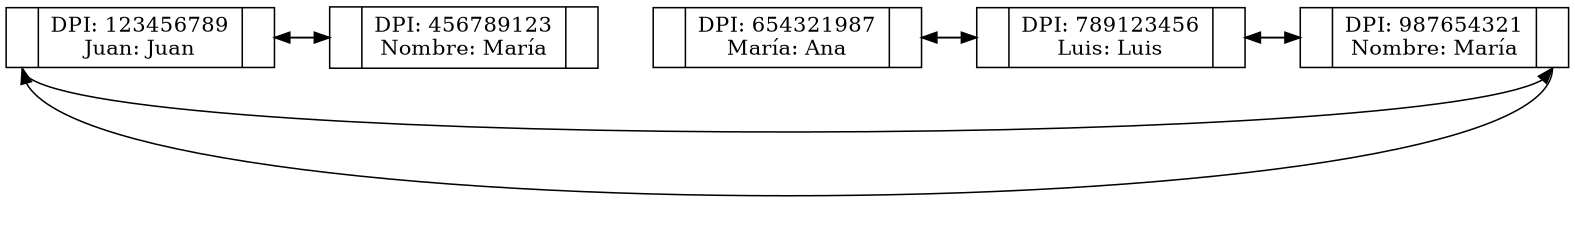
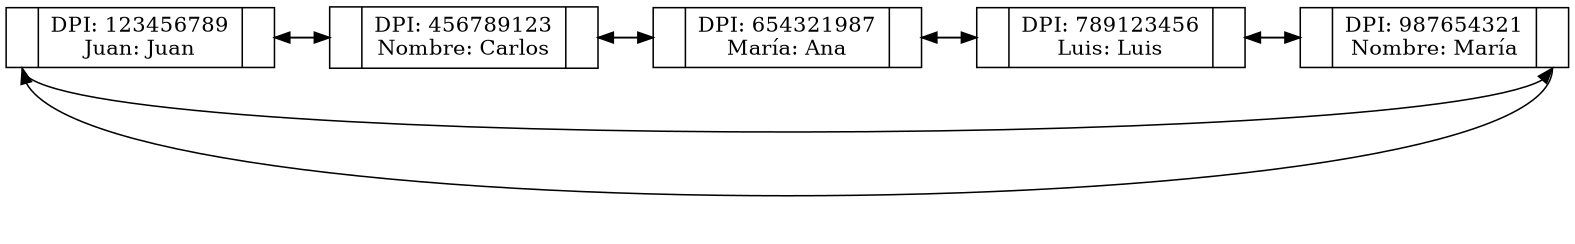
edge "DPI: 456789123" -> "DPI: 654321987": added
edge "DPI: 654321987" -> "DPI: 456789123": added
node "DPI: 456789123": text "Nombre: María" -> "Nombre: Carlos"
